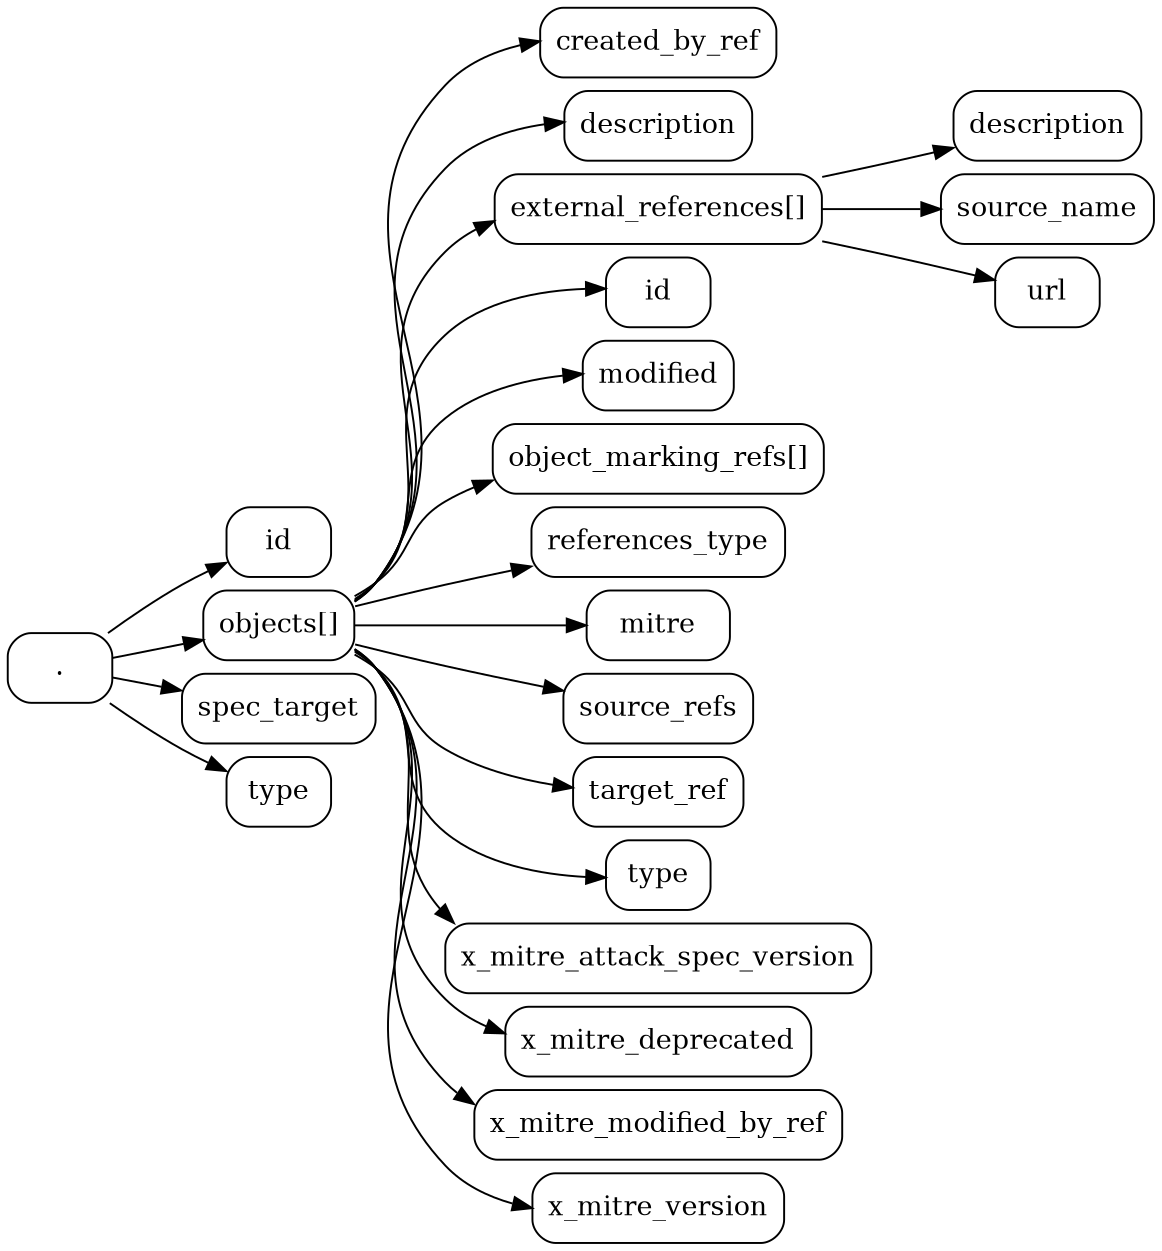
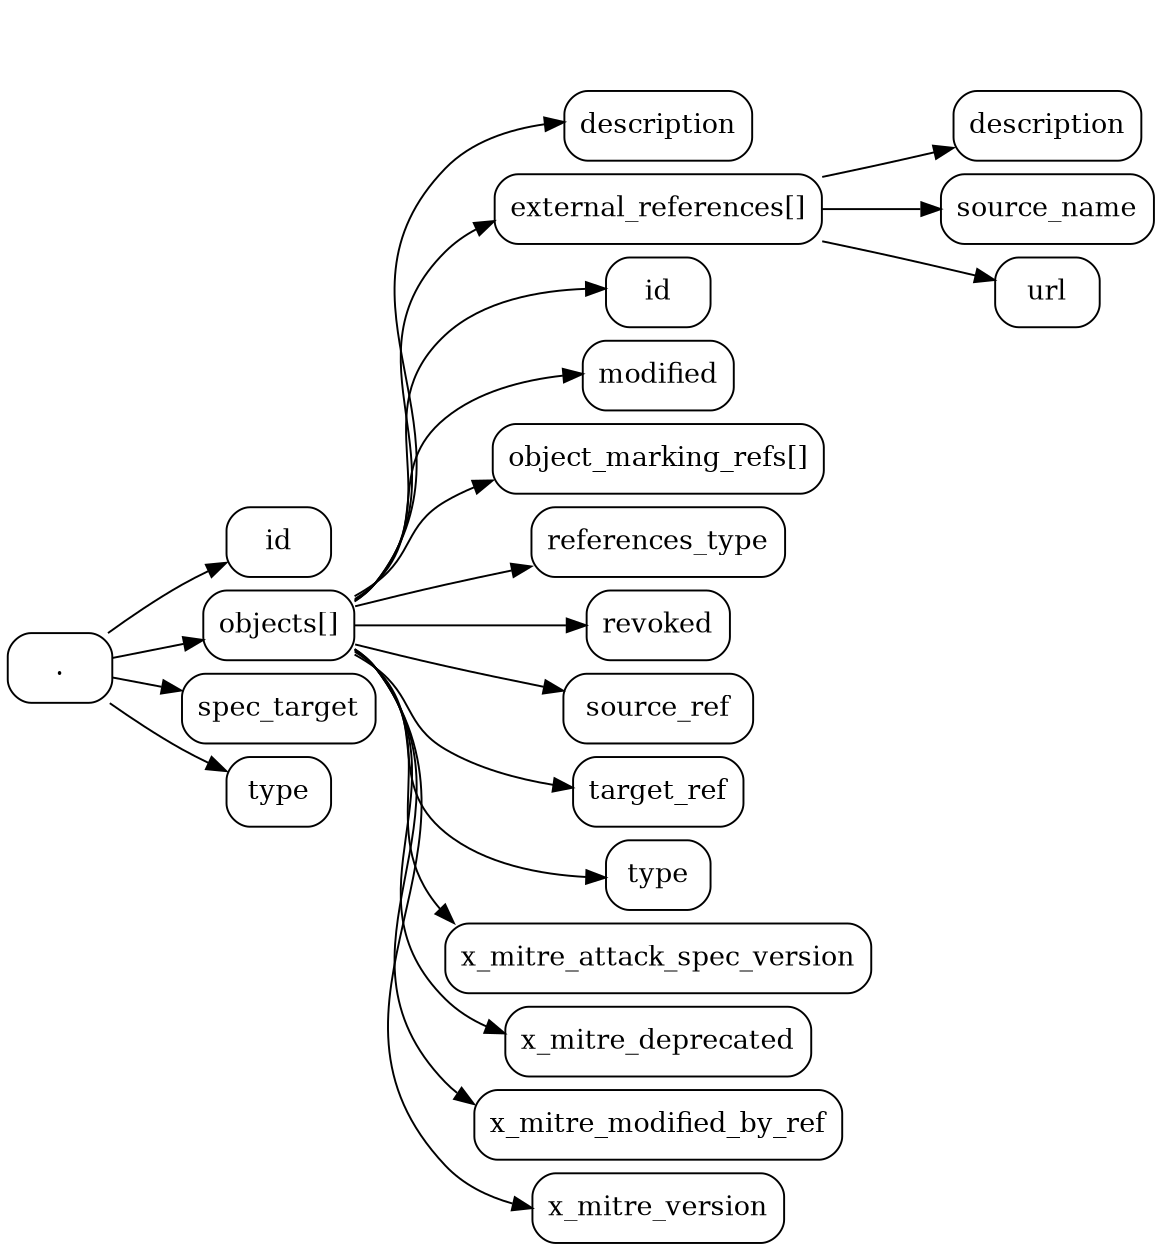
node "created_by_ref": removed
node "mitre": label "mitre" -> "revoked"
node "source_refs": label "source_refs" -> "source_ref"
